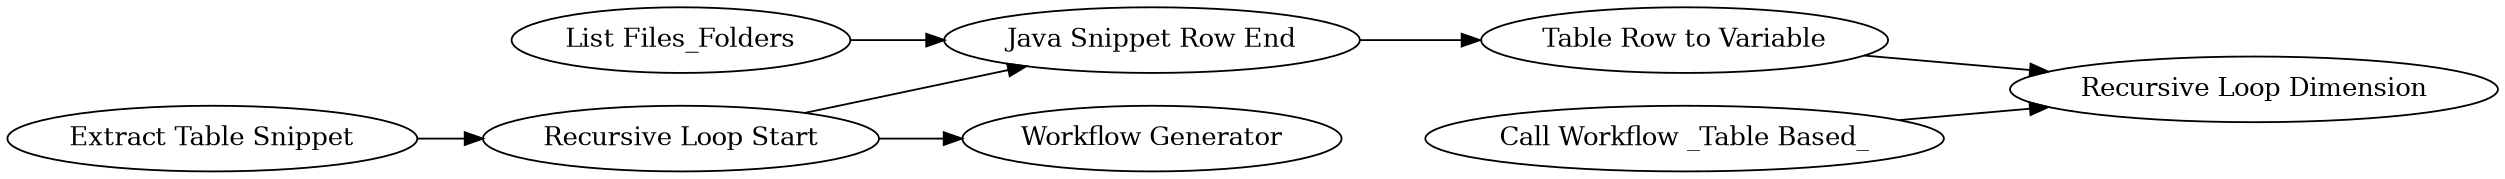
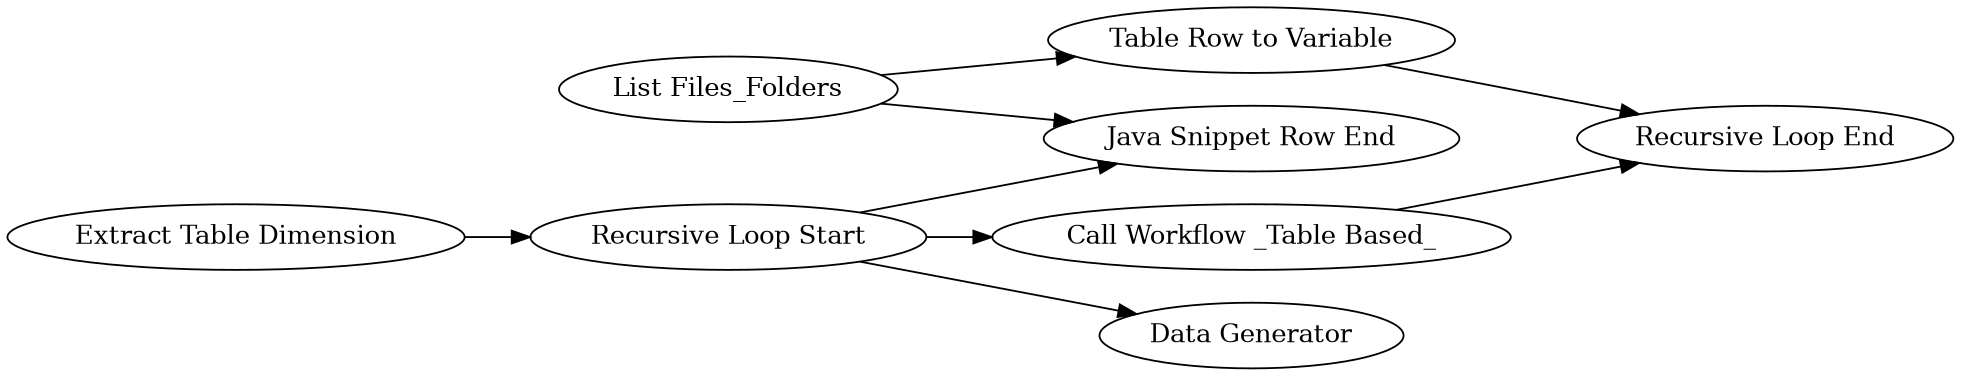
edge "Java Snippet Row End" -> "Table Row to Variable": now "List Files_Folders" -> "Table Row to Variable"
node "Recursive Loop Dimension": label "Recursive Loop Dimension" -> "Recursive Loop End"
node "Extract Table Snippet": label "Extract Table Snippet" -> "Extract Table Dimension"
node "Workflow Generator": label "Workflow Generator" -> "Data Generator"
edge "Recursive Loop Start" -> "Call Workflow _Table Based_": added
